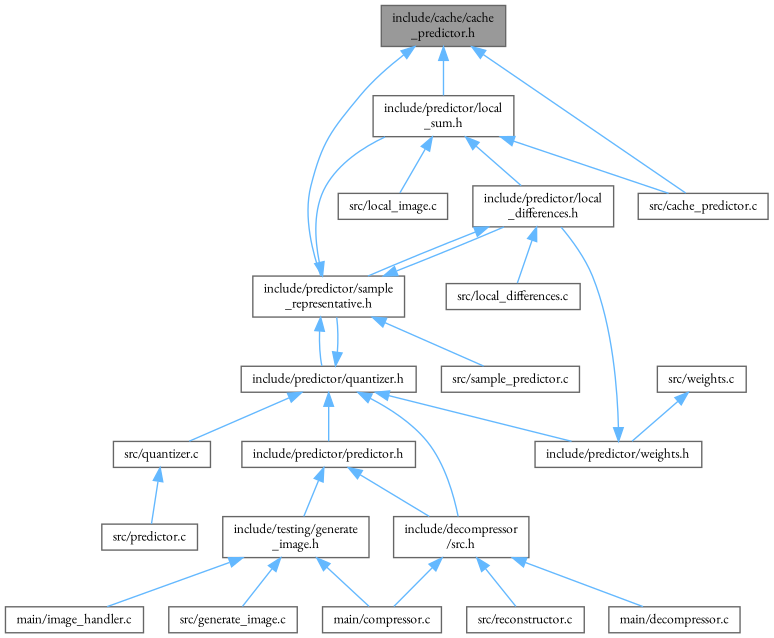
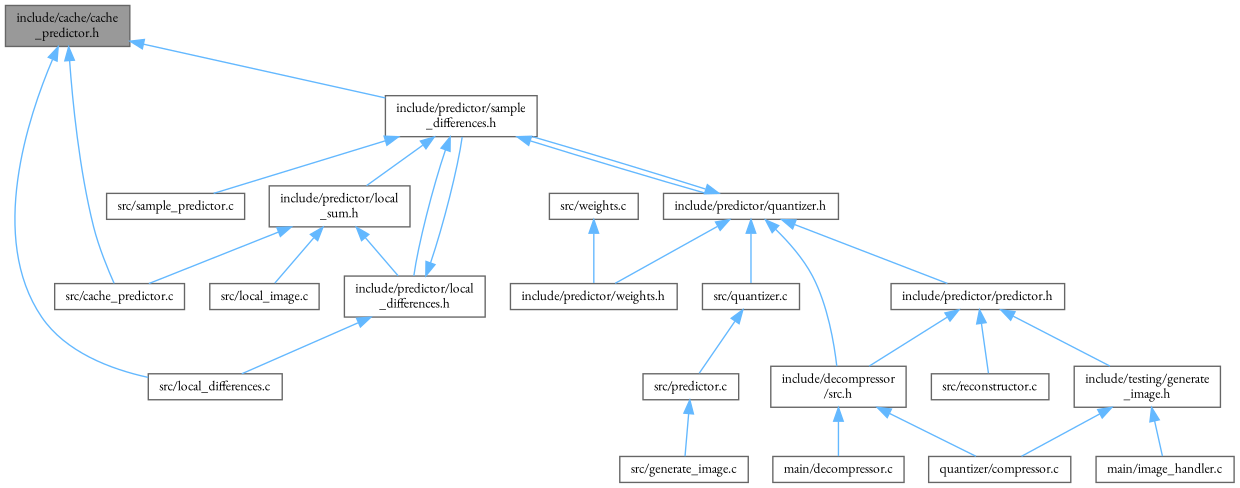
edge "include/predictor/local _sum.h" -> "include/cache/cache _predictor.h": now "src/local_differences.c" -> "include/cache/cache _predictor.h"
node "include/predictor/sample _representative.h": label "include/predictor/sample _representative.h" -> "include/predictor/sample _differences.h"
edge "include/predictor/local _differences.h" -> "include/predictor/weights.h": removed
edge "src/generate_image.c" -> "include/testing/generate _image.h": now "src/generate_image.c" -> "src/predictor.c"
edge "src/reconstructor.c" -> "include/decompressor /src.h": now "src/reconstructor.c" -> "include/predictor/predictor.h"
node "main/compressor.c": label "main/compressor.c" -> "quantizer/compressor.c"
